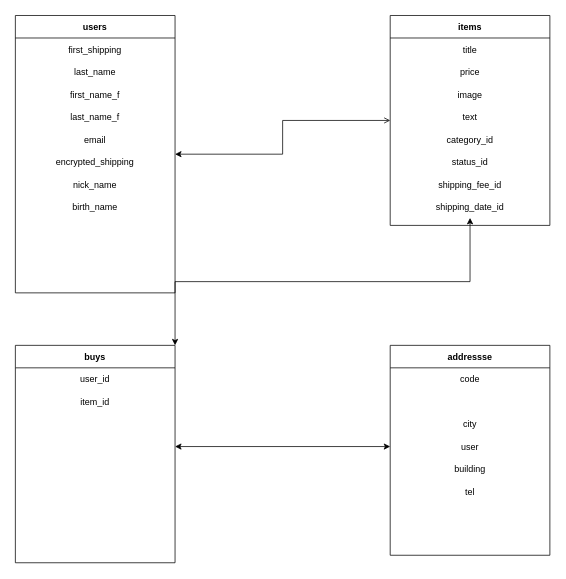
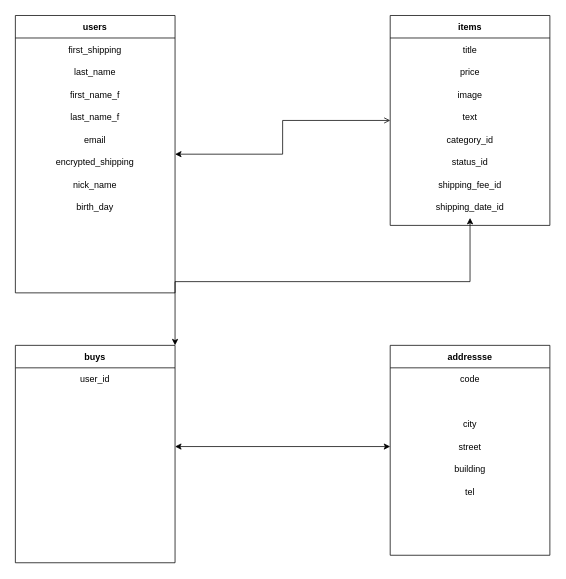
node "birth_name": label "birth_name" -> "birth_day"
node "item_id": removed
node "user": label "user" -> "street"
